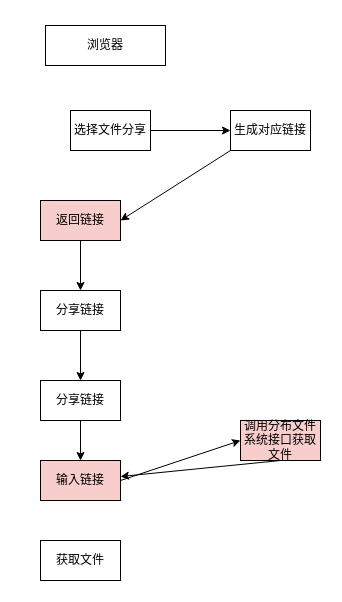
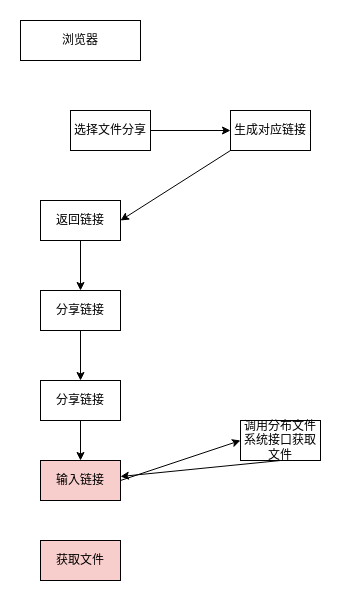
node "浏览器": moved (106, 46) -> (81, 41)
node "返回链接": fillcolor #f8cecc -> #ffffff
node "调用分布文件系统接口获取文件": fillcolor #f8cecc -> #ffffff
node "获取文件": fillcolor #ffffff -> #f8cecc
